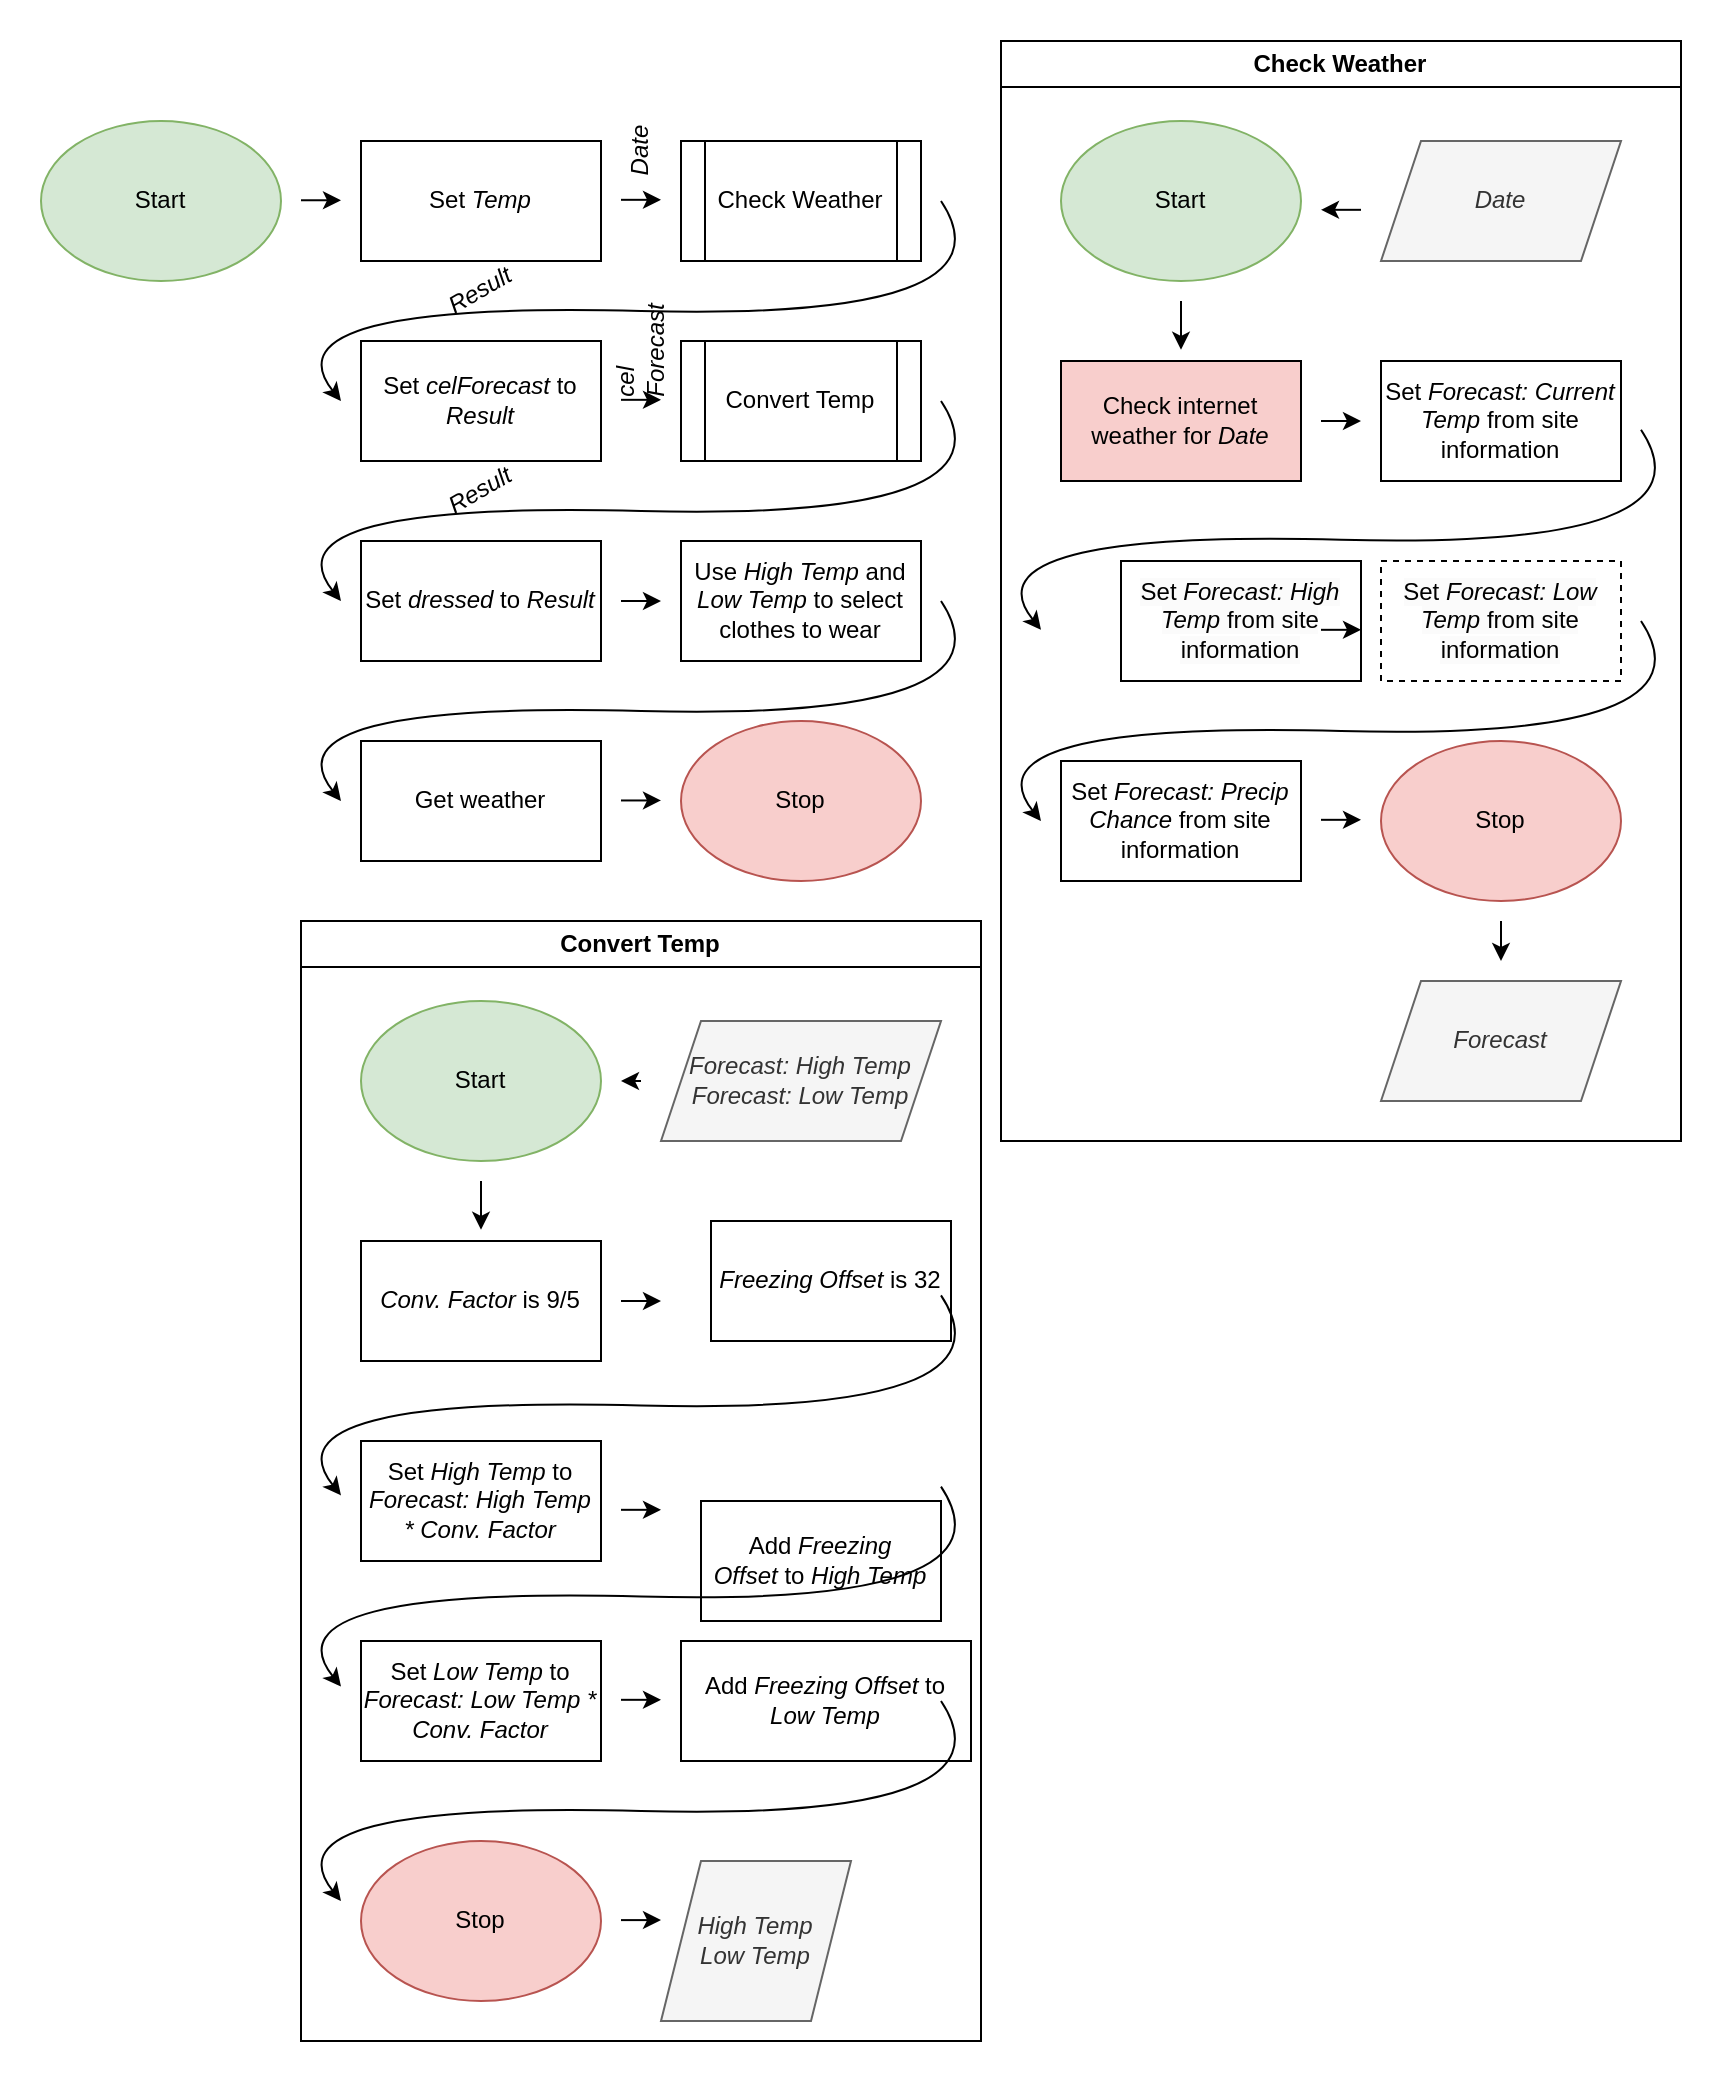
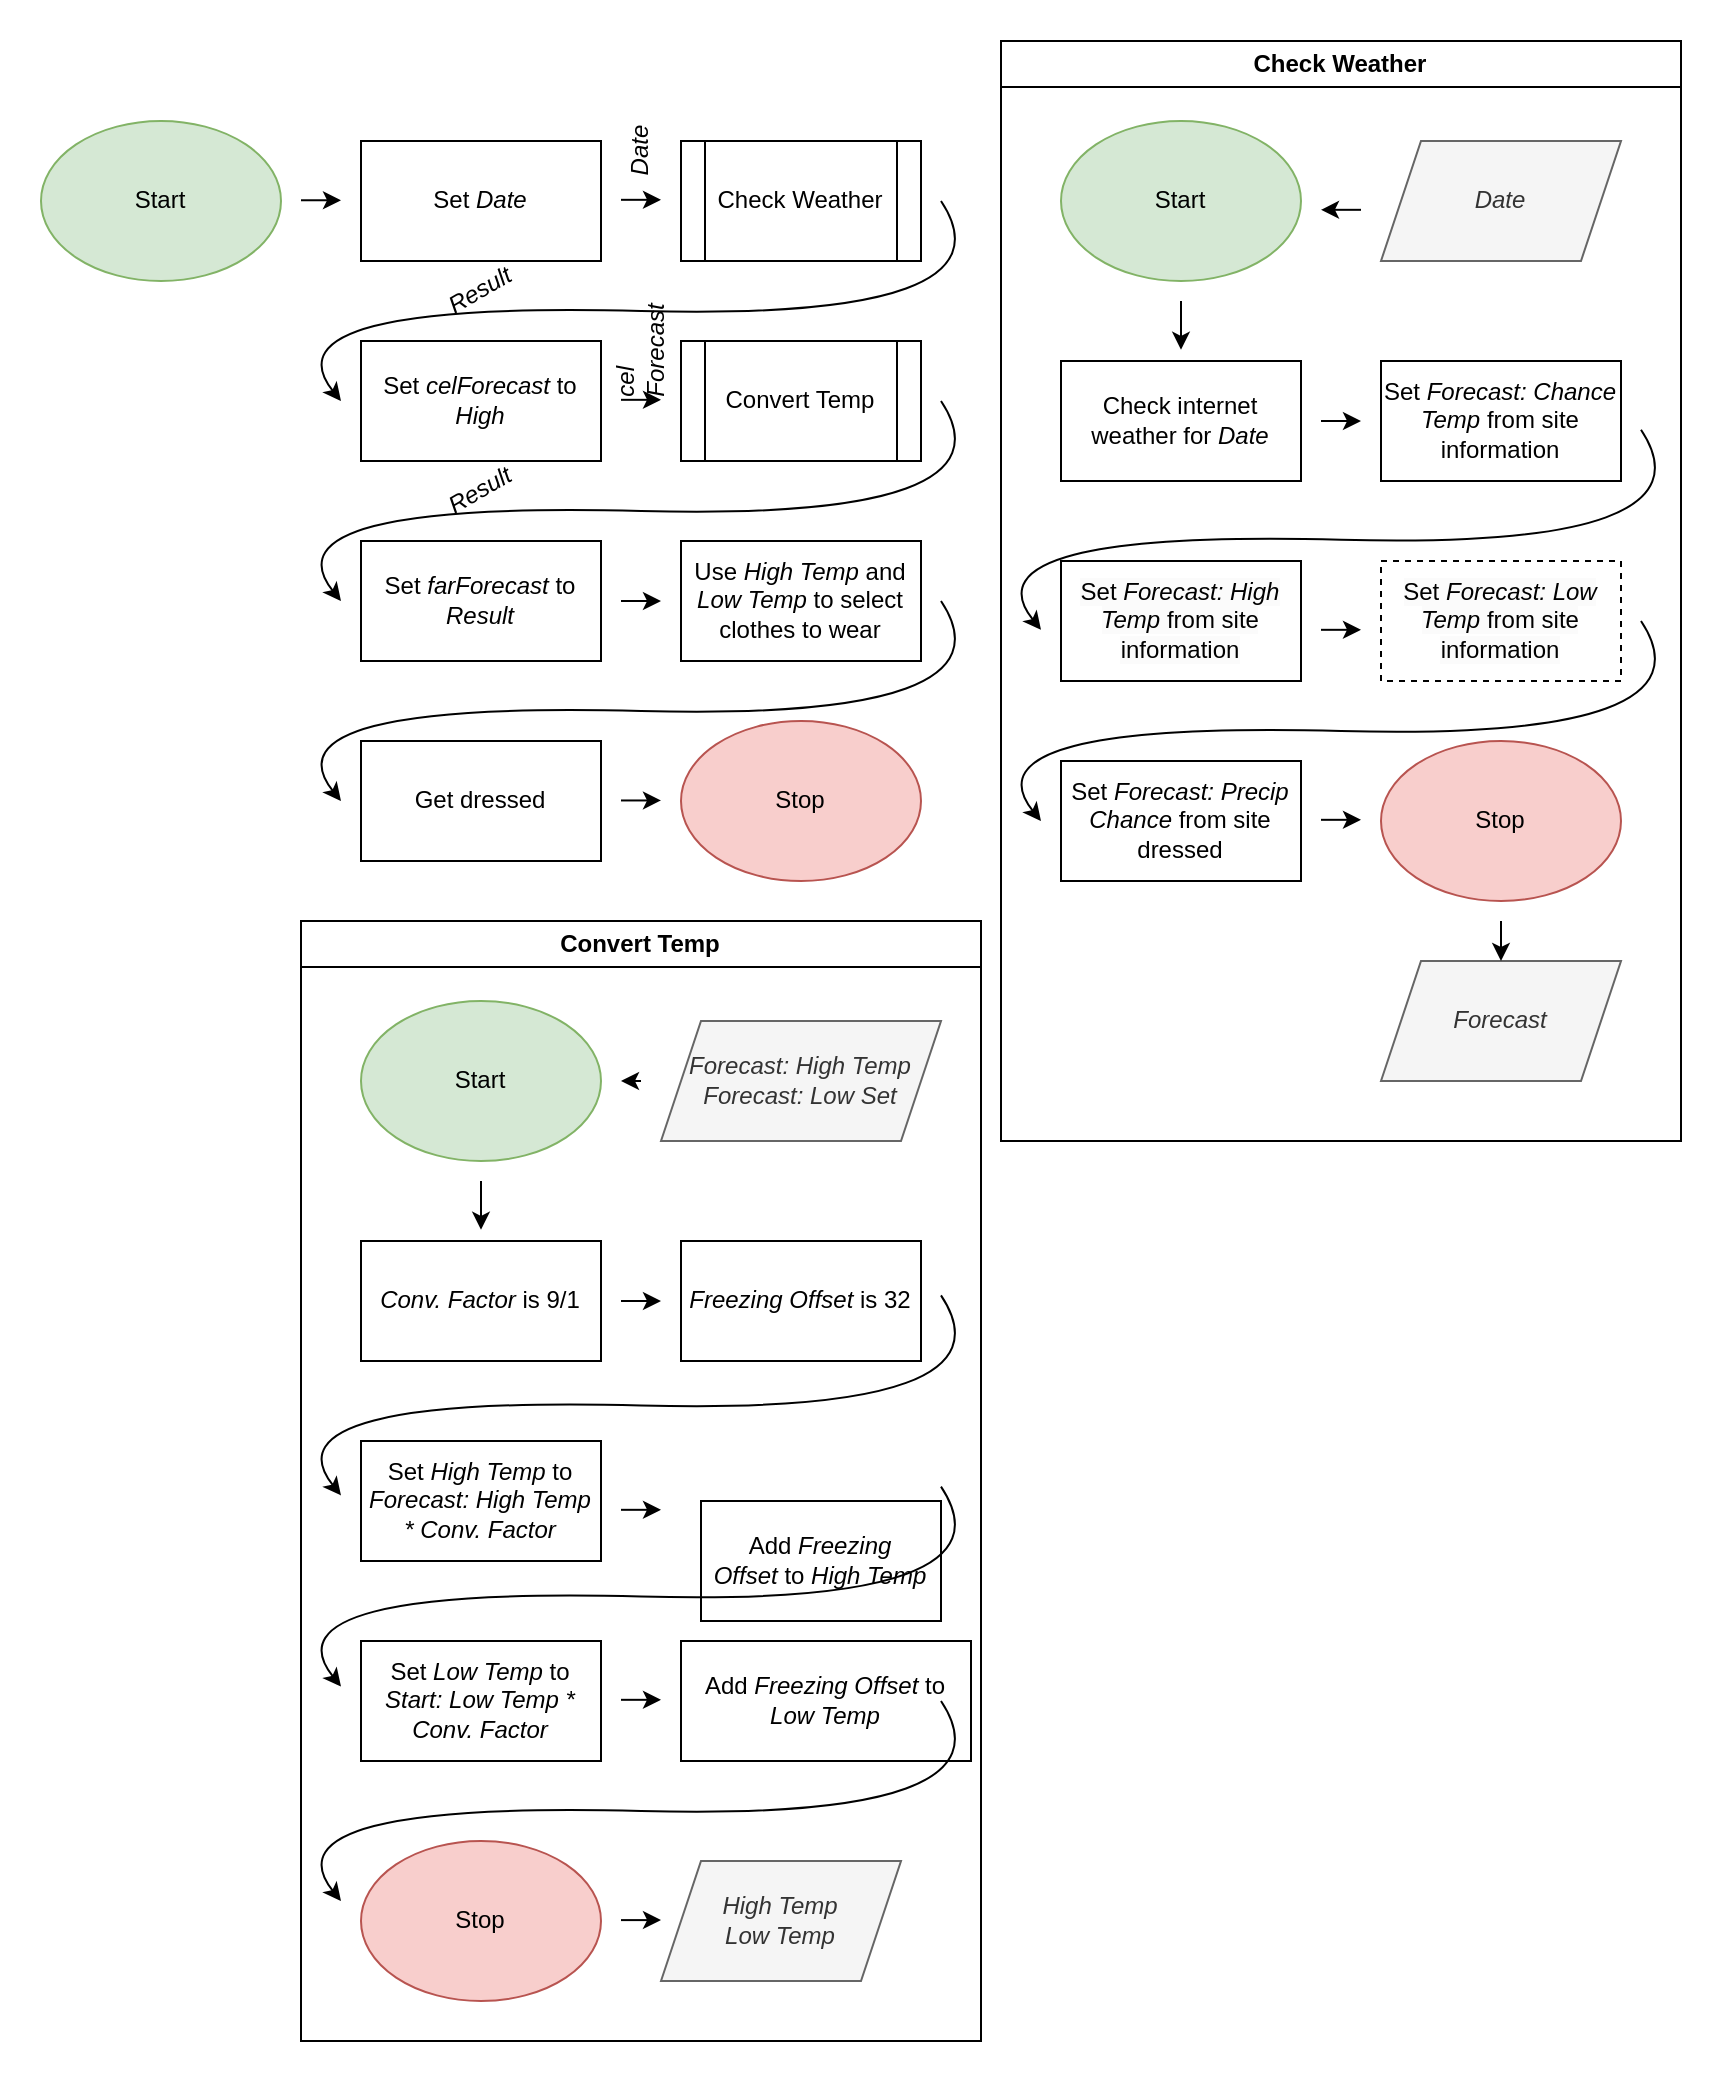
node "Set Temp": label "Set Temp" -> "Set Date"
node "Set celForecast to Result": label "Set celForecast to Result" -> "Set celForecast to High"
node "Check internet weather for Date": fillcolor #f8cecc -> #ffffff
node "Set Forecast: Current Temp from site information": label "Set Forecast: Current Temp from site information" -> "Set Forecast: Chance Temp from site information"
node "Set dressed to Result": label "Set dressed to Result" -> "Set farForecast to Result"
node "Set Forecast: High Temp from site information": moved (1241, 621) -> (1181, 621)
node "Get weather": label "Get weather" -> "Get dressed"
node "Set Forecast: Precip Chance from site information": label "Set Forecast: Precip Chance from site information" -> "Set Forecast: Precip Chance from site dressed"
node "Forecast": moved (1501, 1041) -> (1501, 1021)
node "Forecast: High Temp Forecast: Low Temp": label "Forecast: High Temp Forecast: Low Temp" -> "Forecast: High Temp Forecast: Low Set"
node "Freezing Offset is 32": moved (831, 1281) -> (801, 1301)
node "Conv. Factor is 9/5": label "Conv. Factor is 9/5" -> "Conv. Factor is 9/1"
node "Set Low Temp to Forecast: Low Temp * Conv. Factor": label "Set Low Temp to Forecast: Low Temp * Conv. Factor" -> "Set Low Temp to Start: Low Temp * Conv. Factor"
node "High Temp Low Temp": size 190x160 -> 240x120
